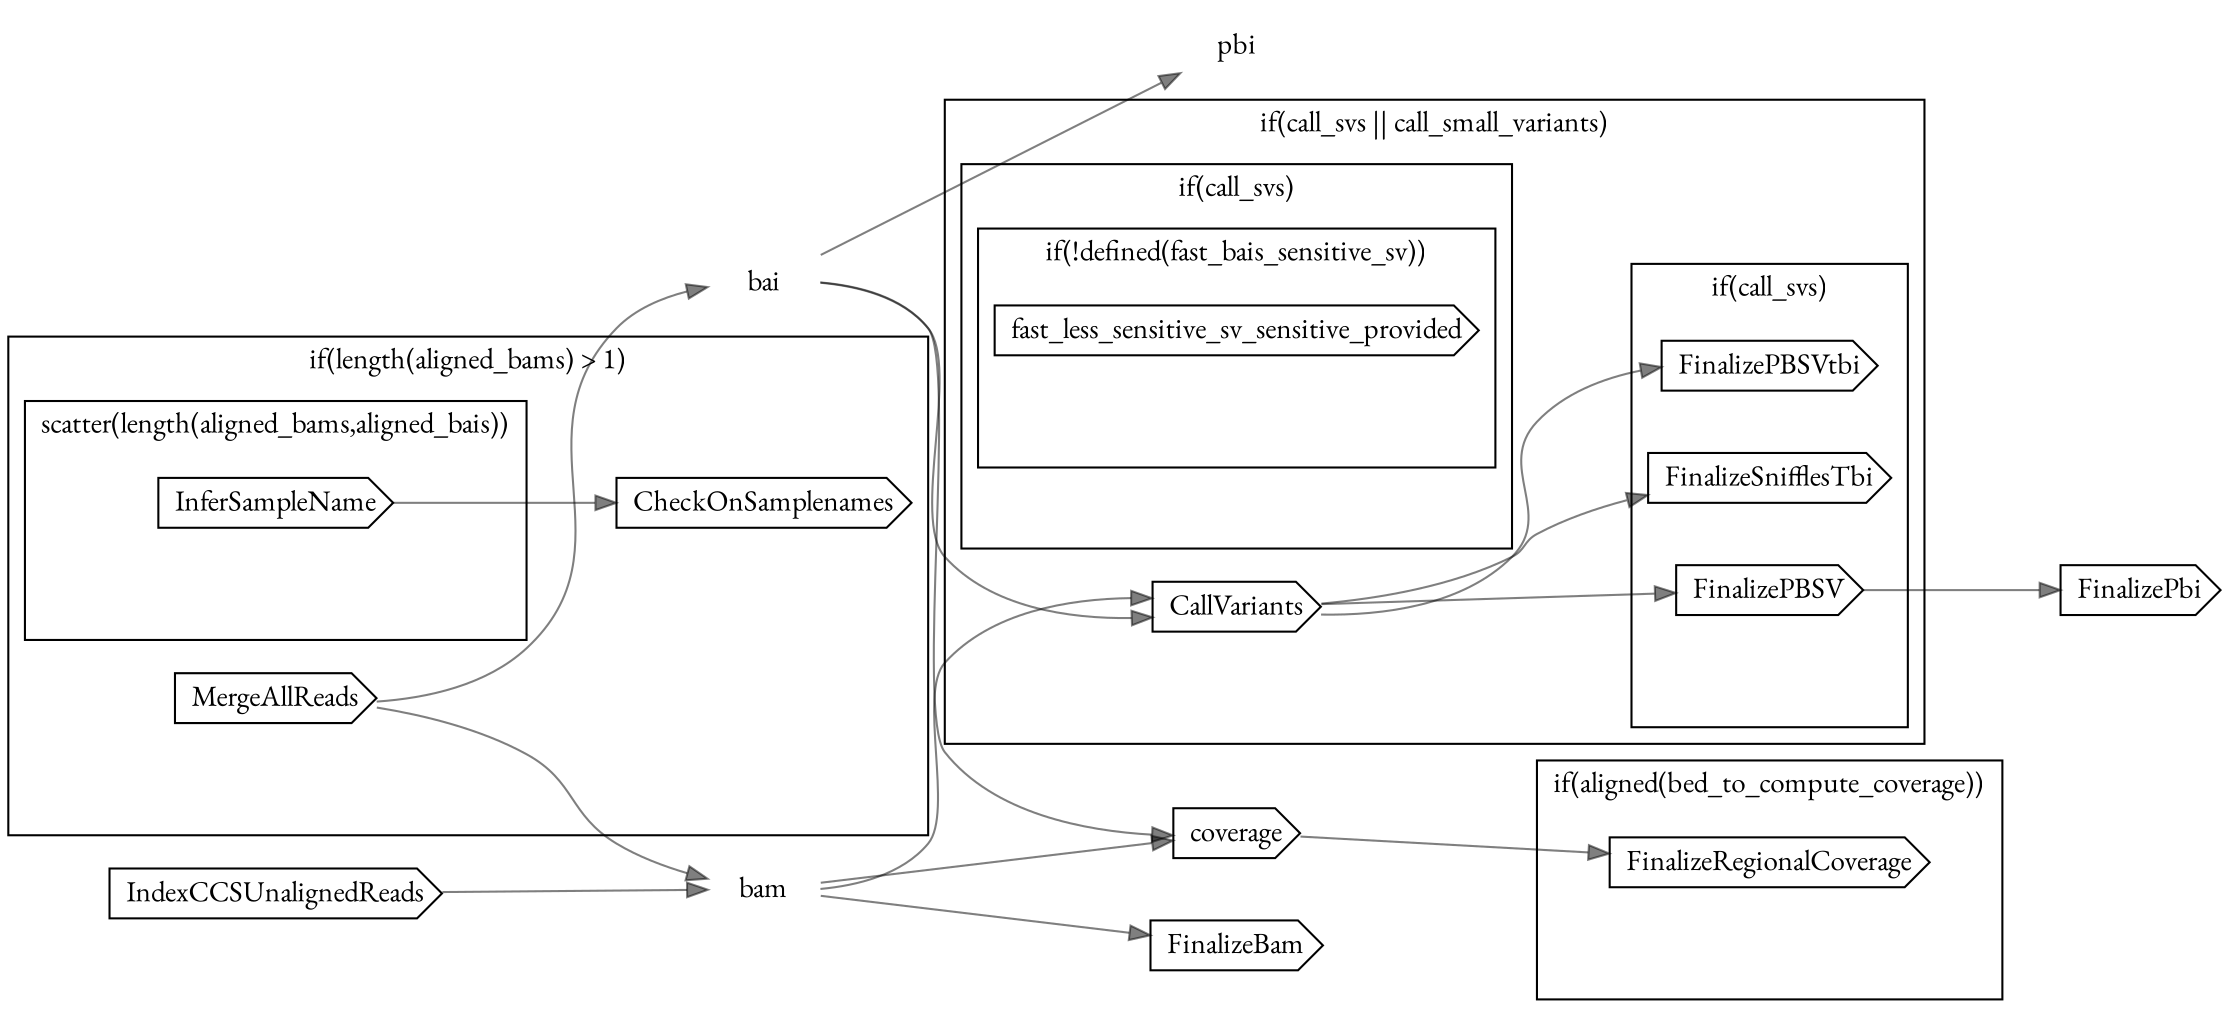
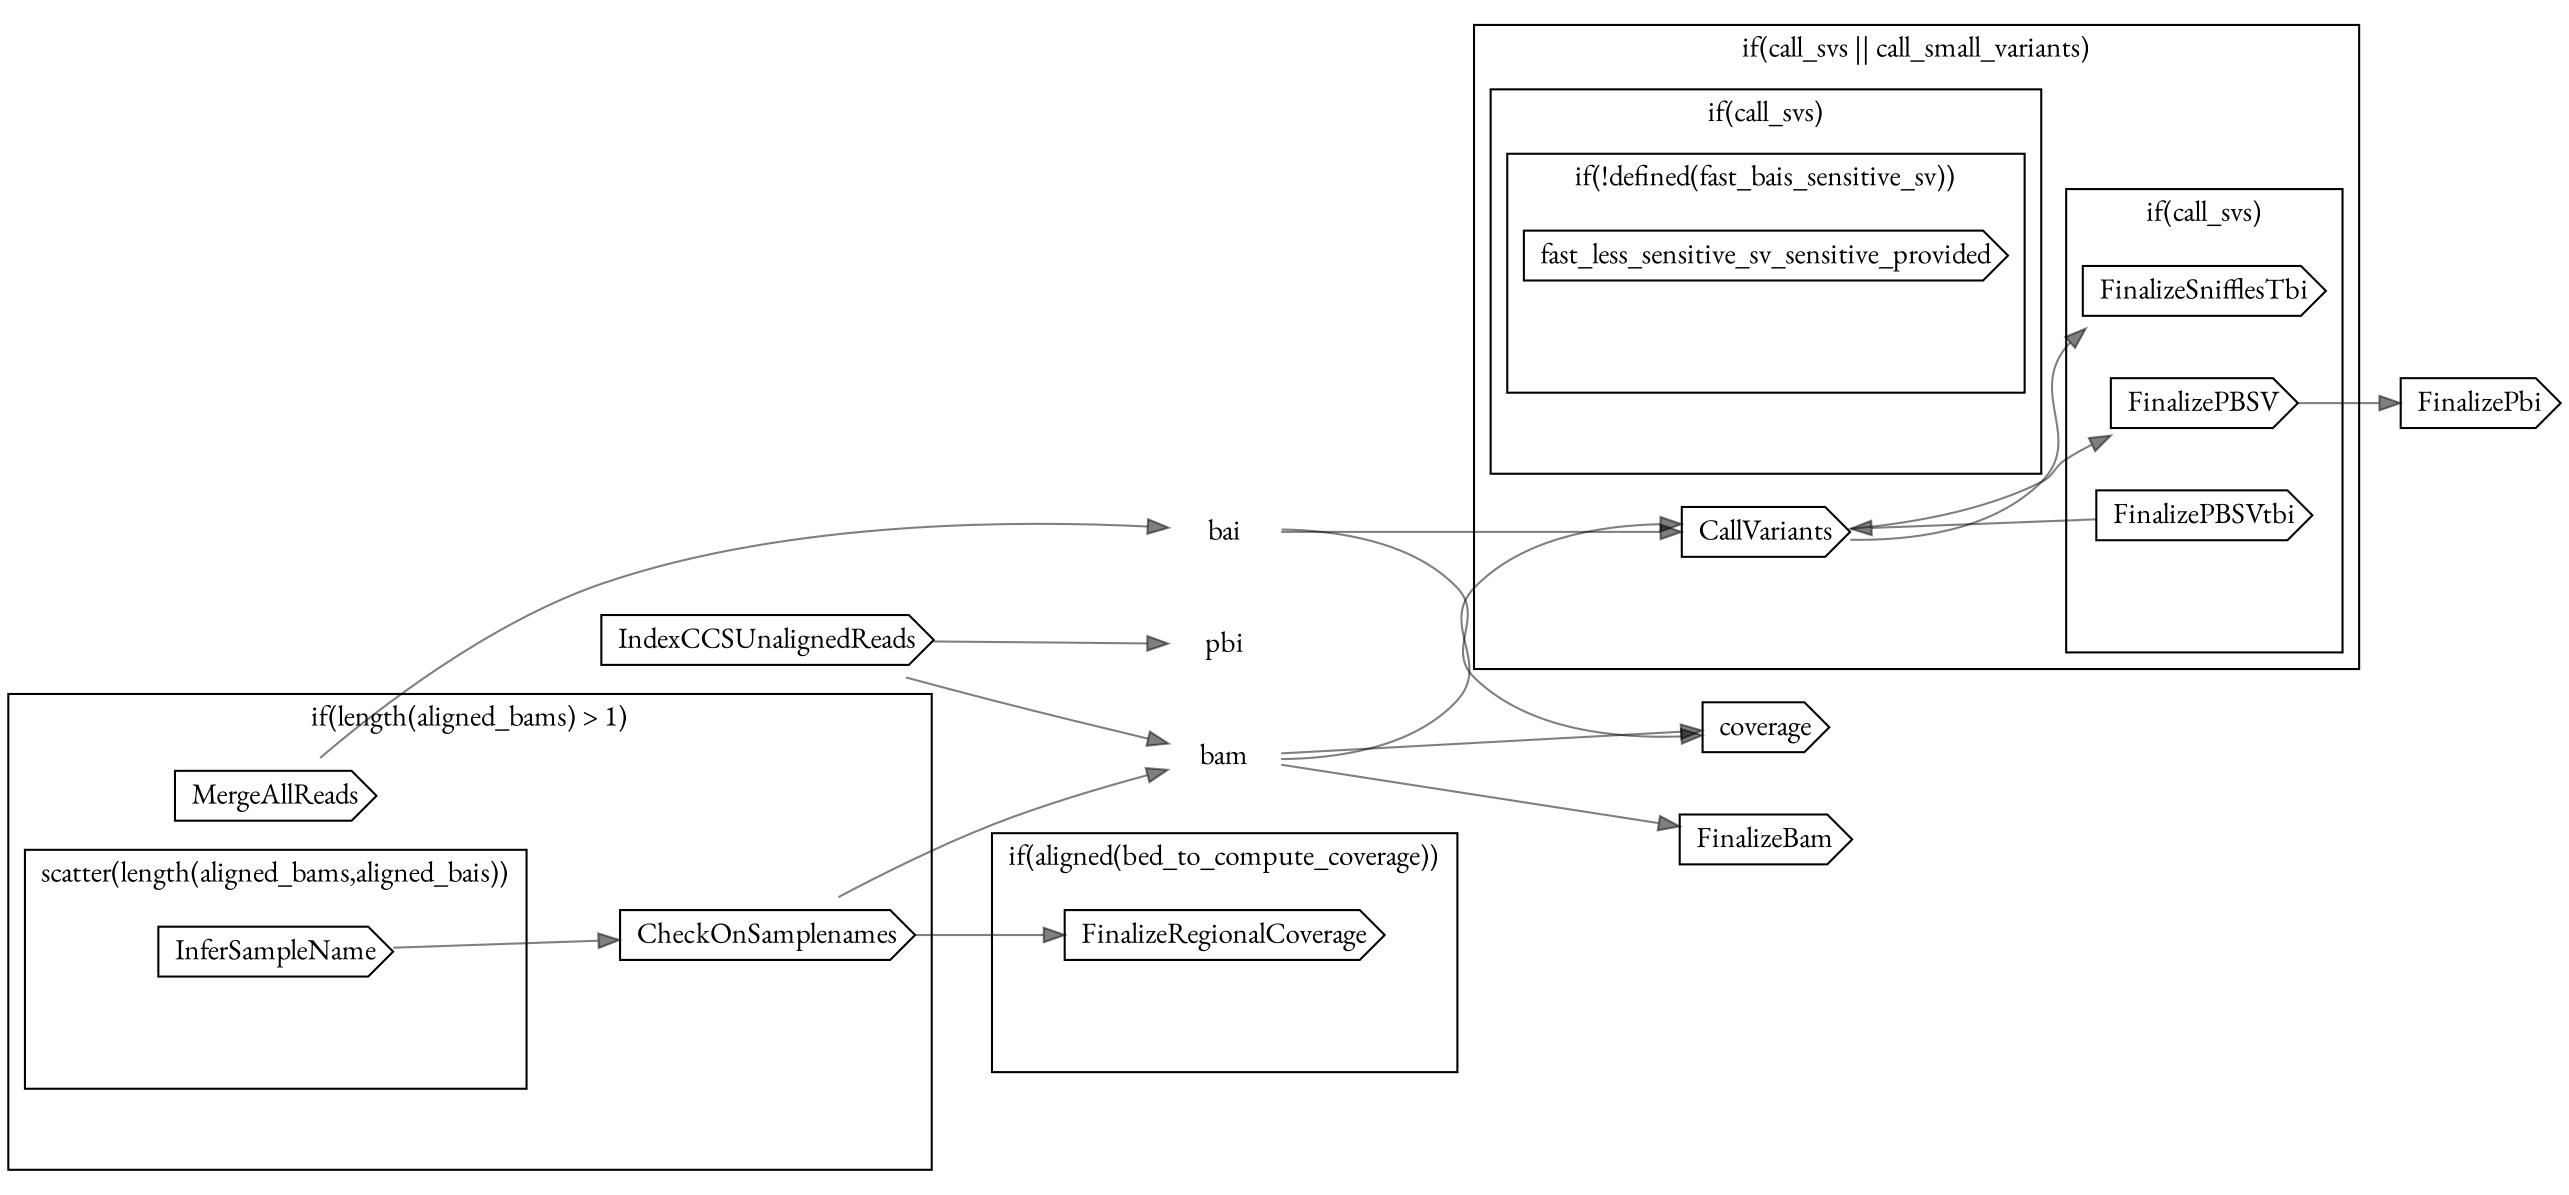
edge "bai" -> "pbi": now "IndexCCSUnalignedReads" -> "pbi"
edge "CallVariants" -> "FinalizePBSVtbi": reversed
edge "MergeAllReads" -> "bam": now "CheckOnSamplenames" -> "bam"
edge "coverage" -> "FinalizeRegionalCoverage": now "CheckOnSamplenames" -> "FinalizeRegionalCoverage"
